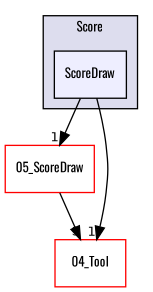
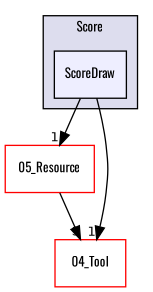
node "05_ScoreDraw": label "05_ScoreDraw" -> "05_Resource"
